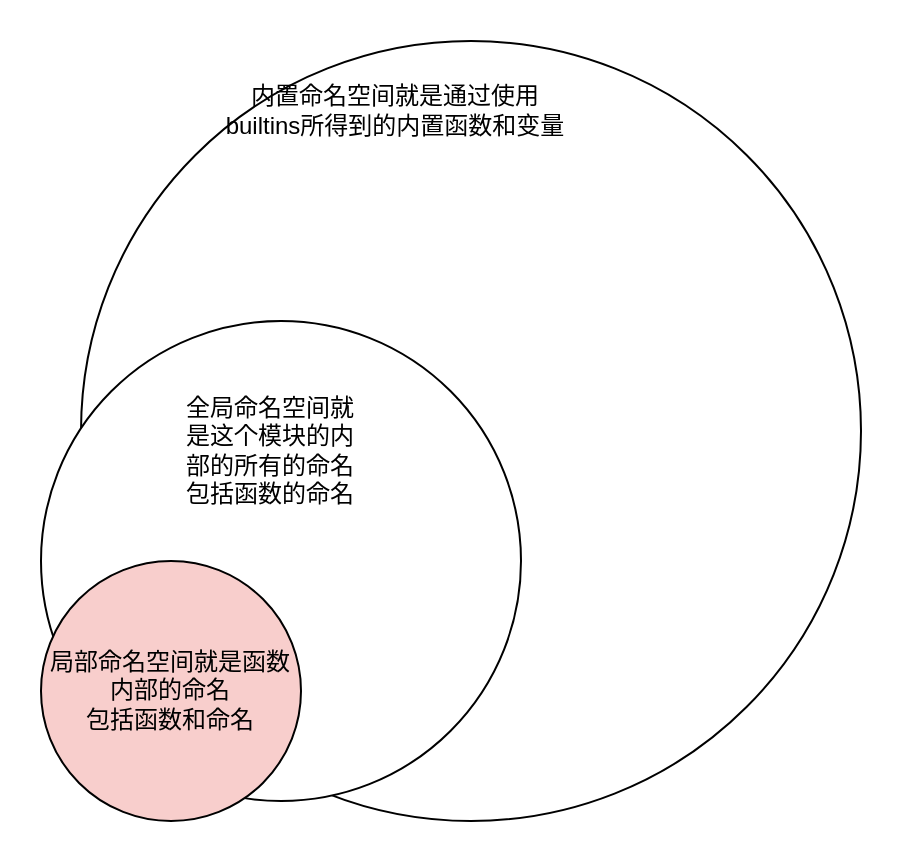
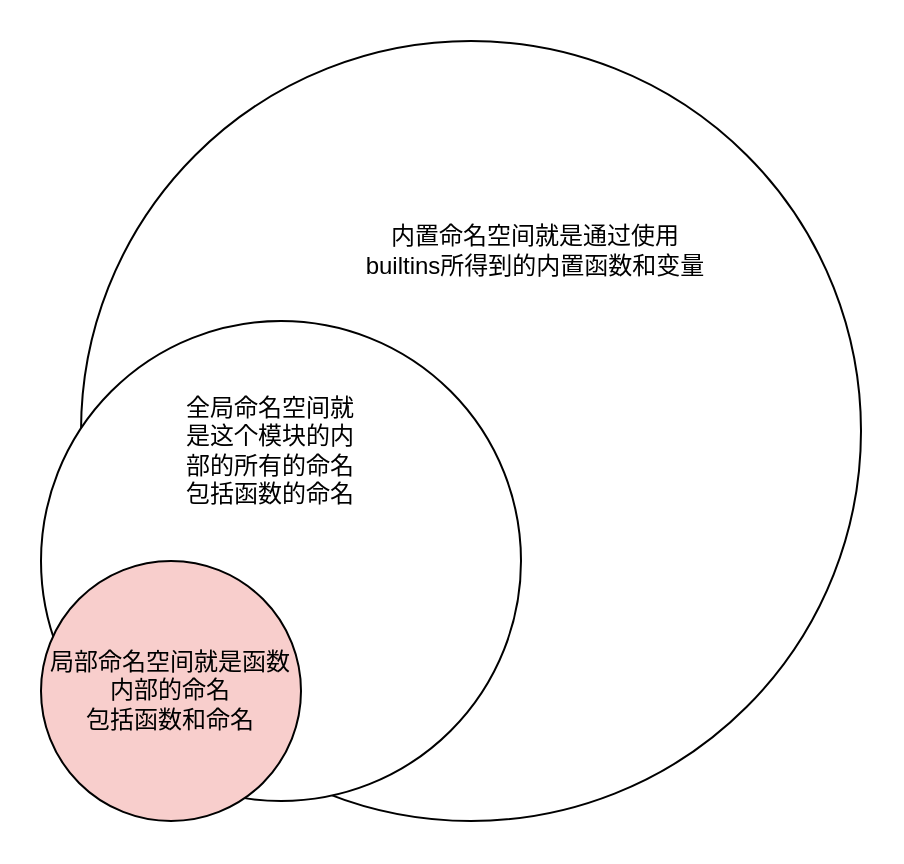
node "内置命名空间就是通过使用builtins所得到的内置函数和变量": moved (396, 111) -> (536, 251)
